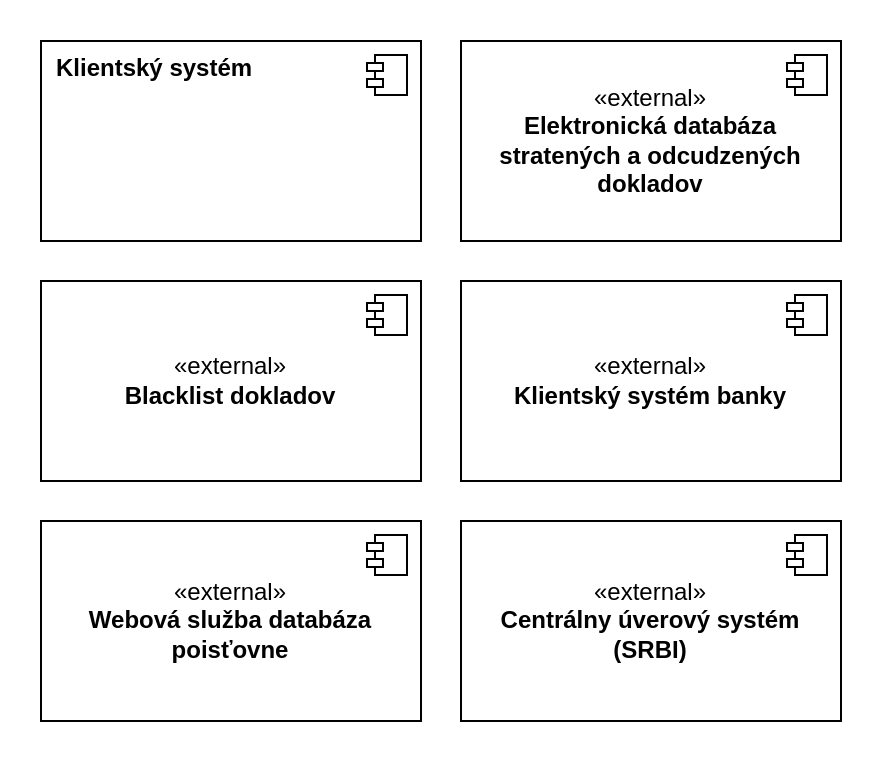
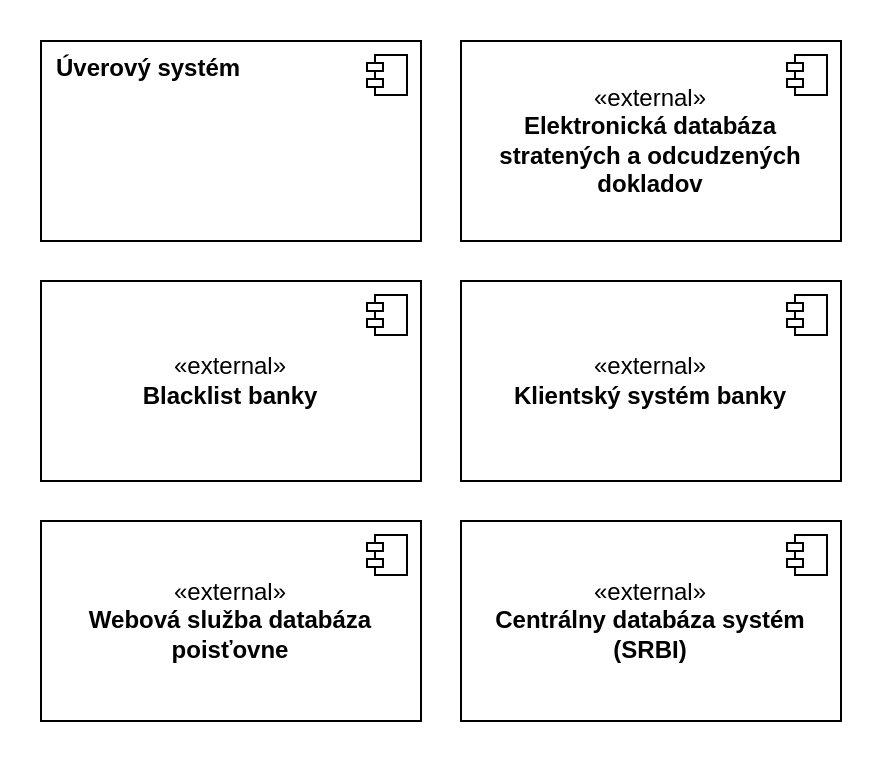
node "Klientský systém": label "Klientský systém" -> "Úverový systém"
node "«external» Blacklist dokladov": label "«external» Blacklist dokladov" -> "«external» Blacklist banky"
node "«external» Centrálny úverový systém (SRBI)": label "«external» Centrálny úverový systém (SRBI)" -> "«external» Centrálny databáza systém (SRBI)"
